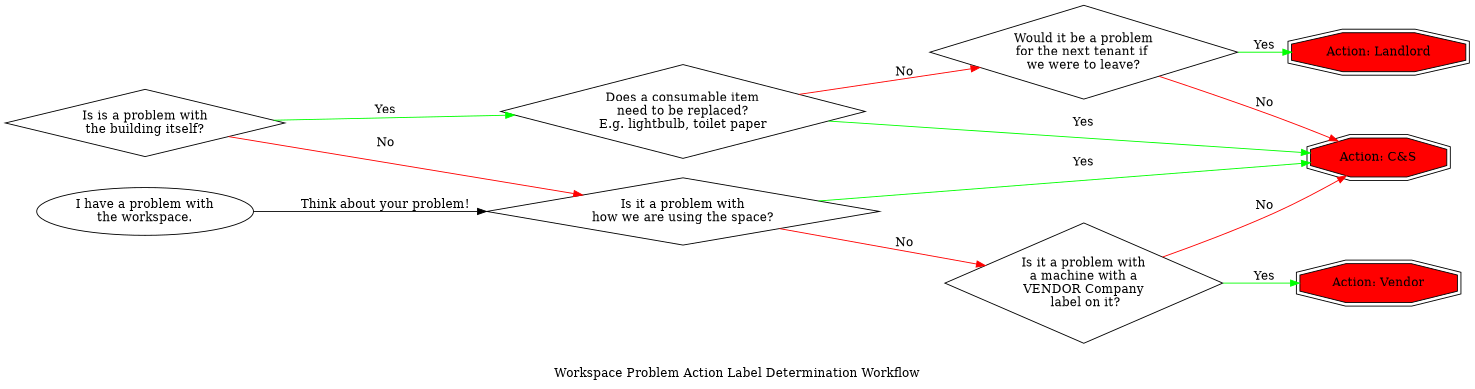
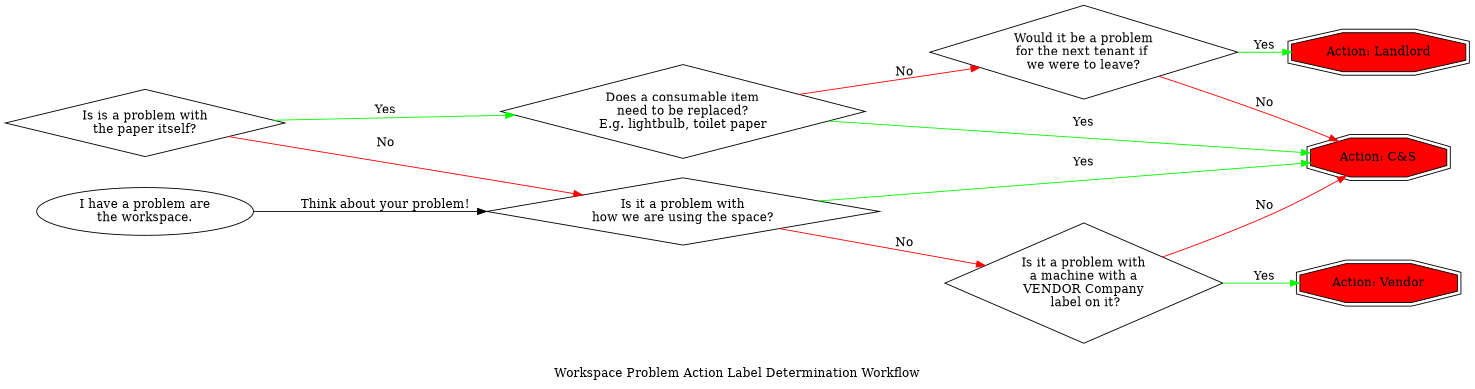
node "Is is a problem with the building itself?": label "Is is a problem with the building itself?" -> "Is is a problem with the paper itself?"
node "I have a problem with the workspace.": label "I have a problem with the workspace." -> "I have a problem are the workspace."
